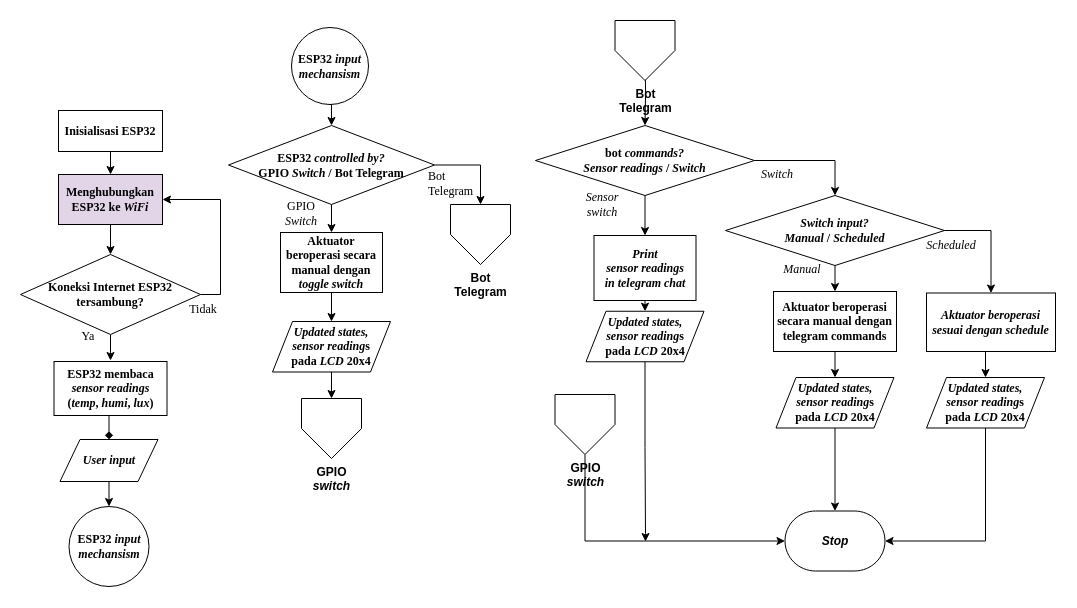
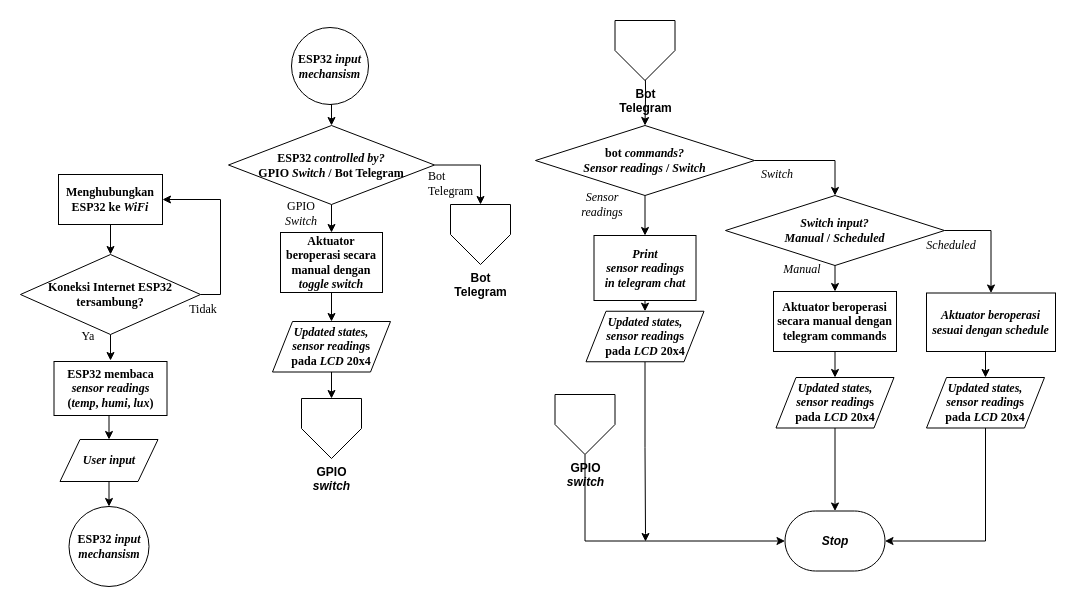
node "Inisialisasi ESP32": removed
edge "Inisialisasi ESP32" -> "Menghubungkan ESP32 ke WiFi": removed
node "Menghubungkan ESP32 ke WiFi": fillcolor #e1d5e7 -> #ffffff
node "Sensor switch": label "Sensor switch" -> "Sensor readings"
edge "ESP32 membaca sensor readings (temp, humi, lux)" -> "User input": arrowhead diamond -> classic
